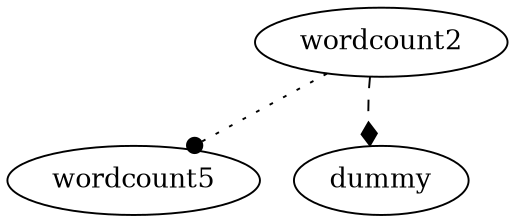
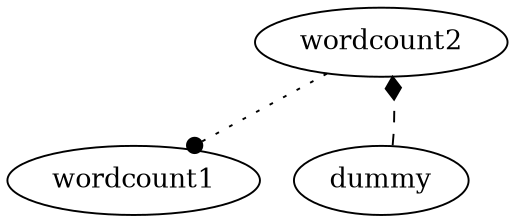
edge "wordcount2" -> "dummy": reversed
node "wordcount5": label "wordcount5" -> "wordcount1"
